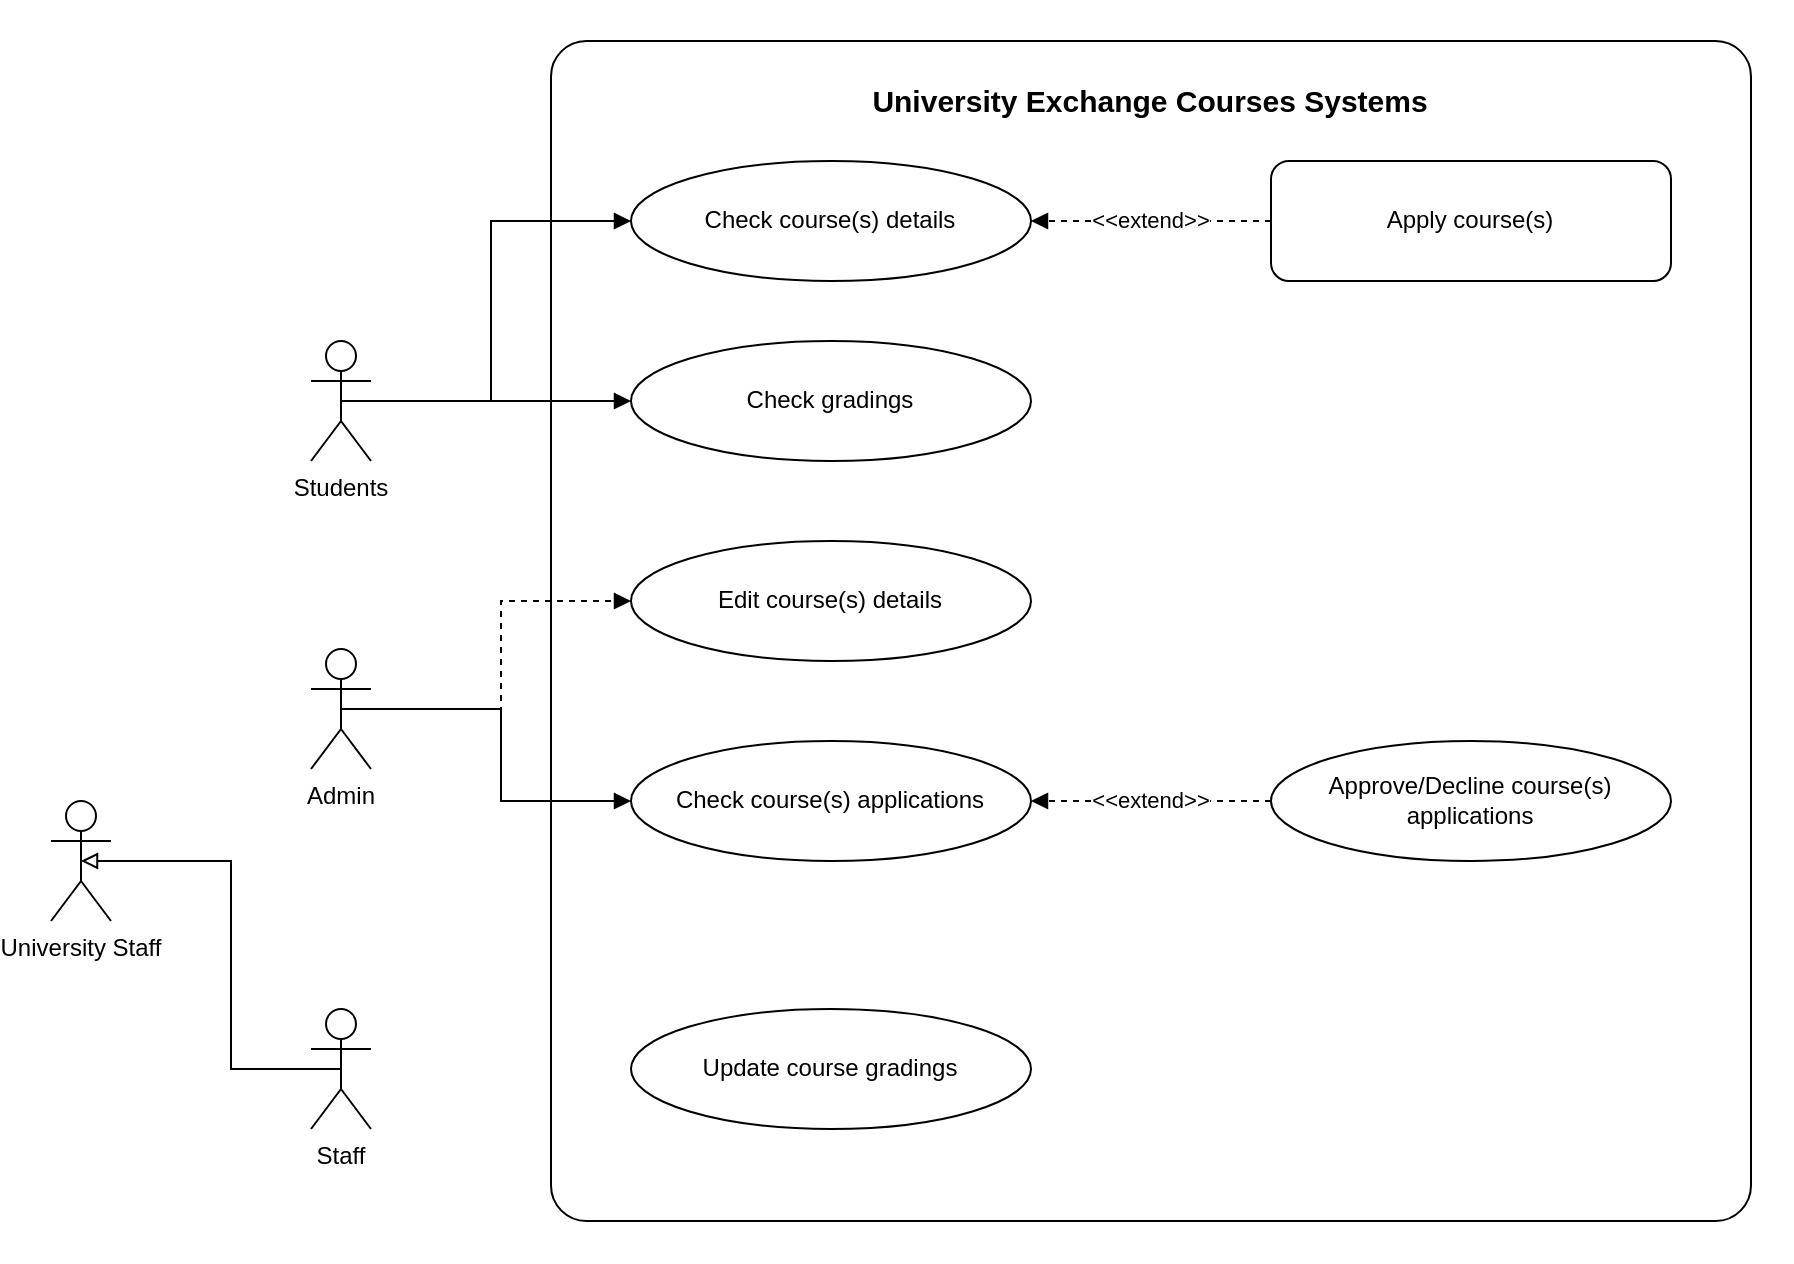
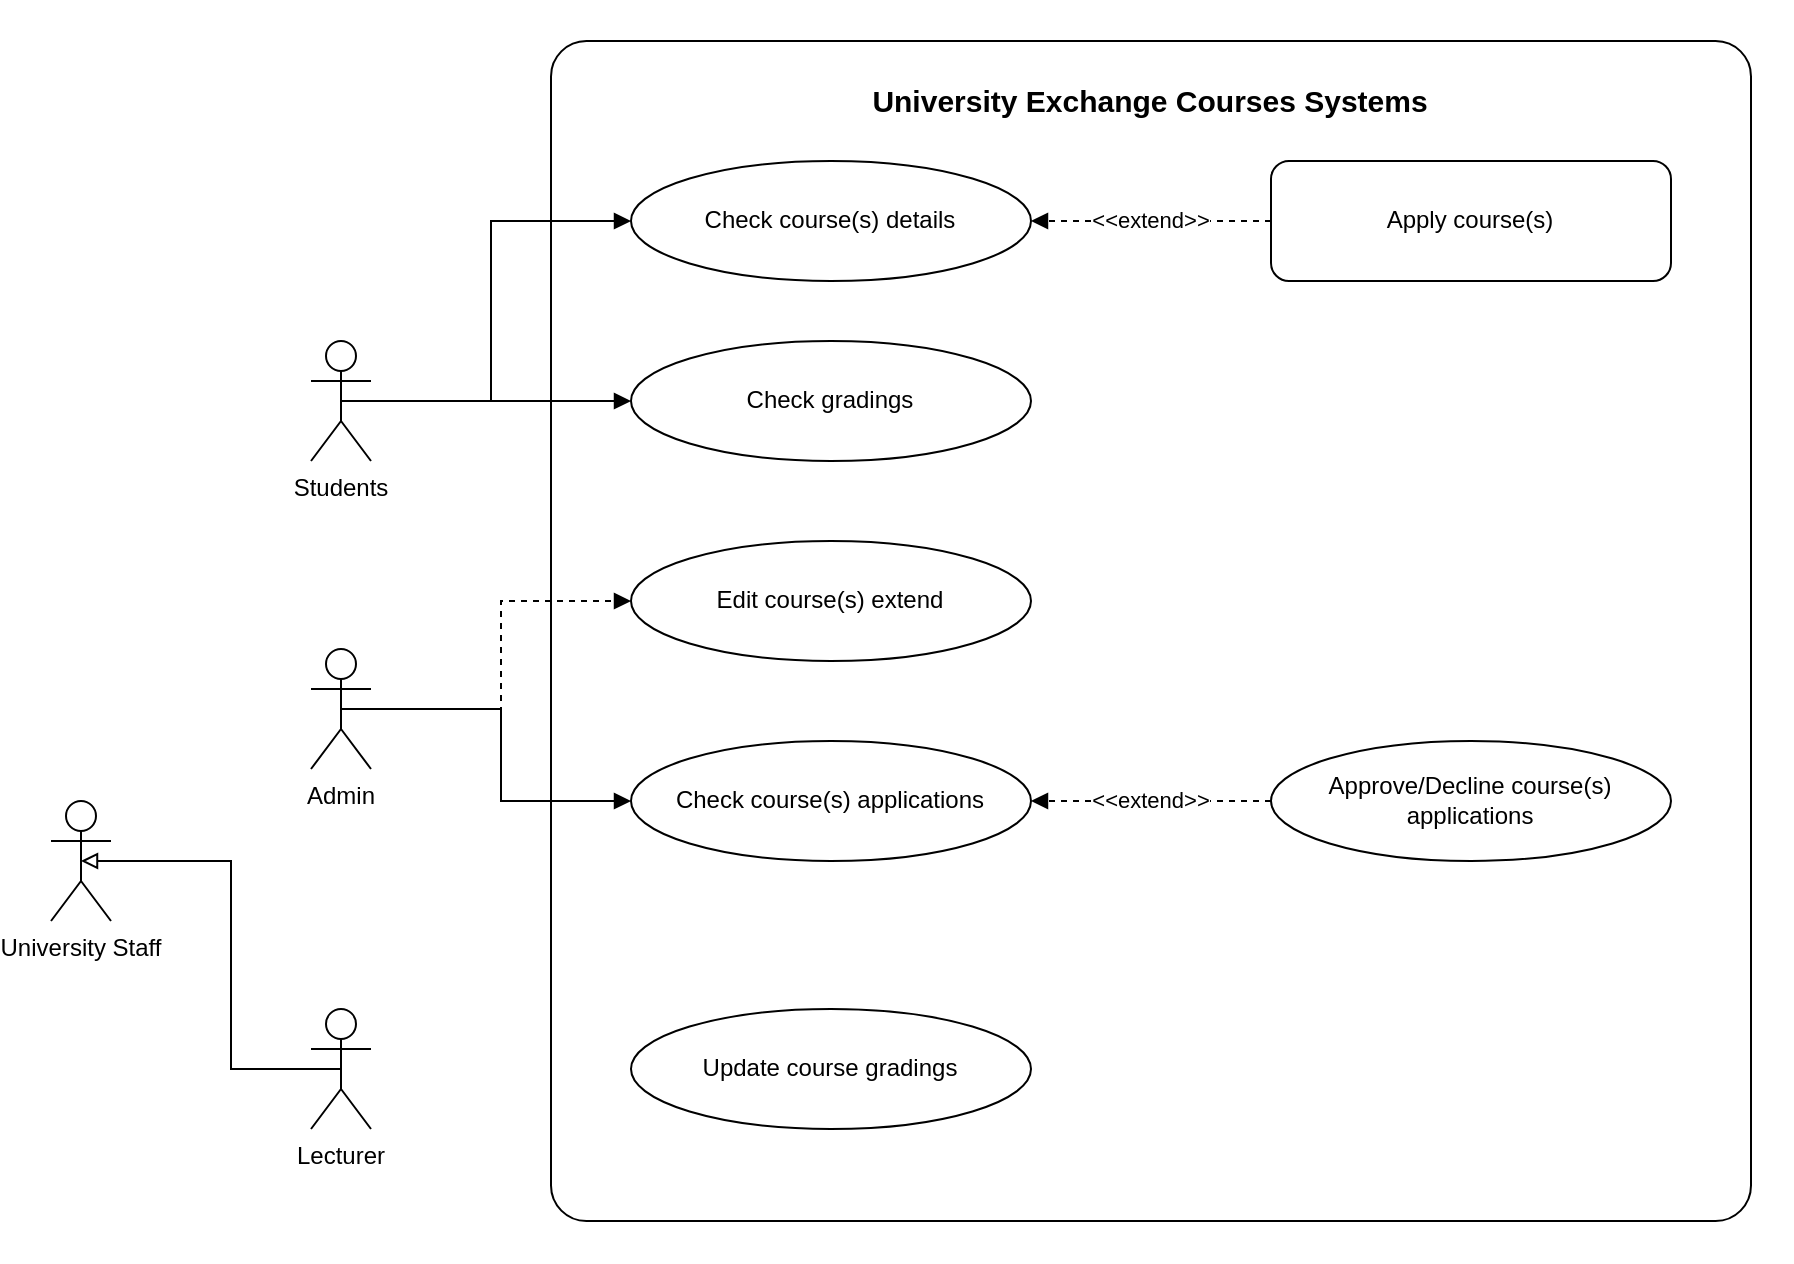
node "Edit course(s) details": label "Edit course(s) details" -> "Edit course(s) extend"
node "Staff": label "Staff" -> "Lecturer"
